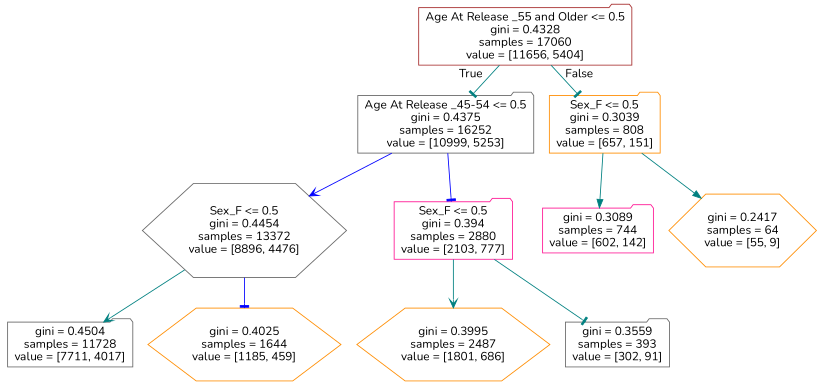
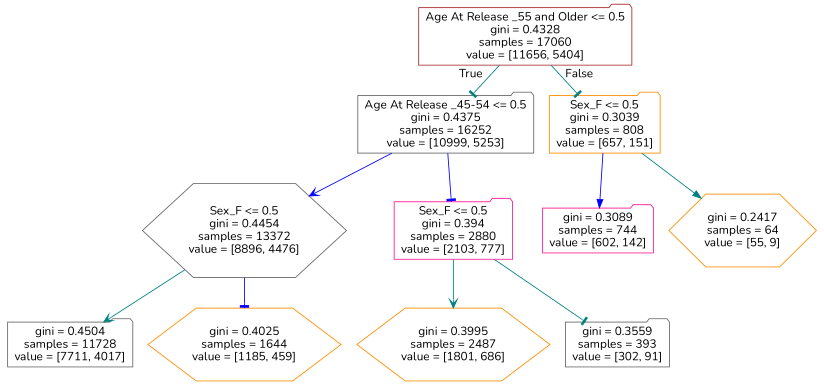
edge "Sex_F <= 0.5 gini = 0.3039 samples = 808 value = [657, 151]" -> "gini = 0.3089 samples = 744 value = [602, 142]": color teal -> blue
